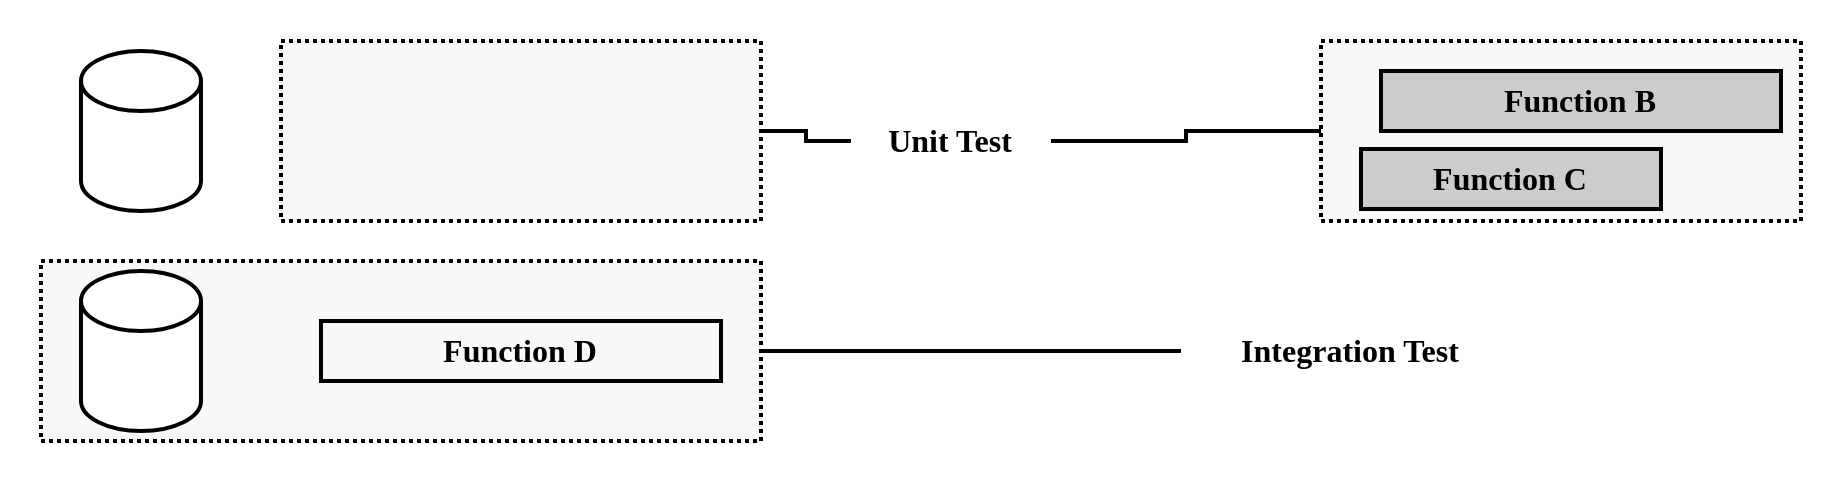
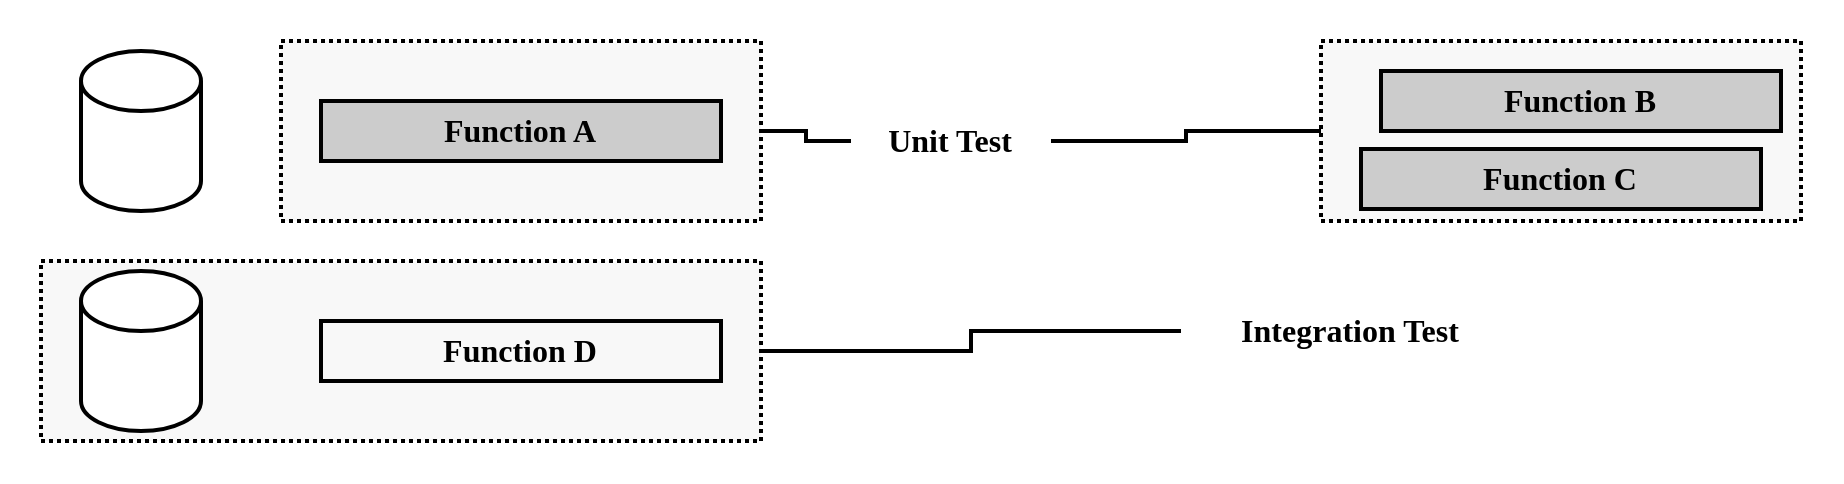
node "Function A": added
node "Function C": size 300x60 -> 400x60
node "Integration Test": moved (1351, 351) -> (1351, 331)
